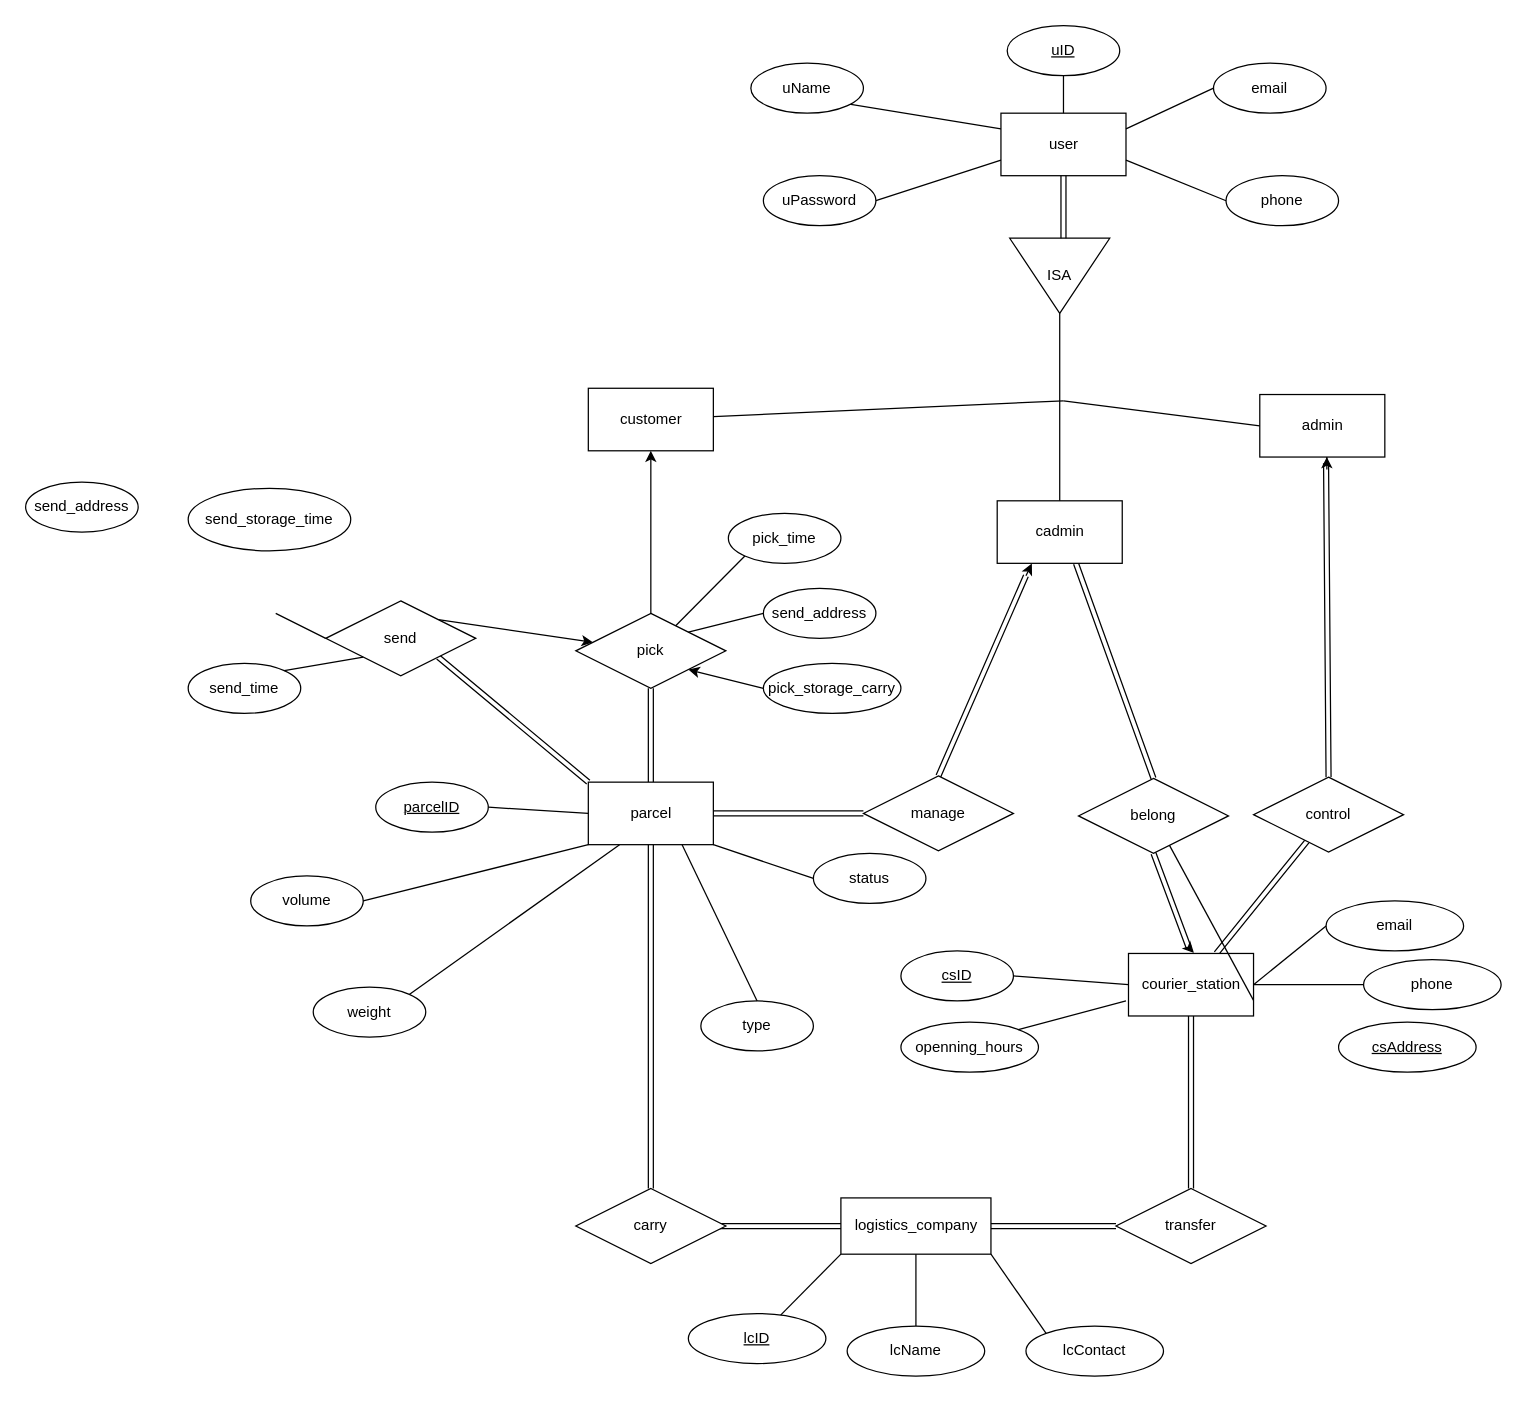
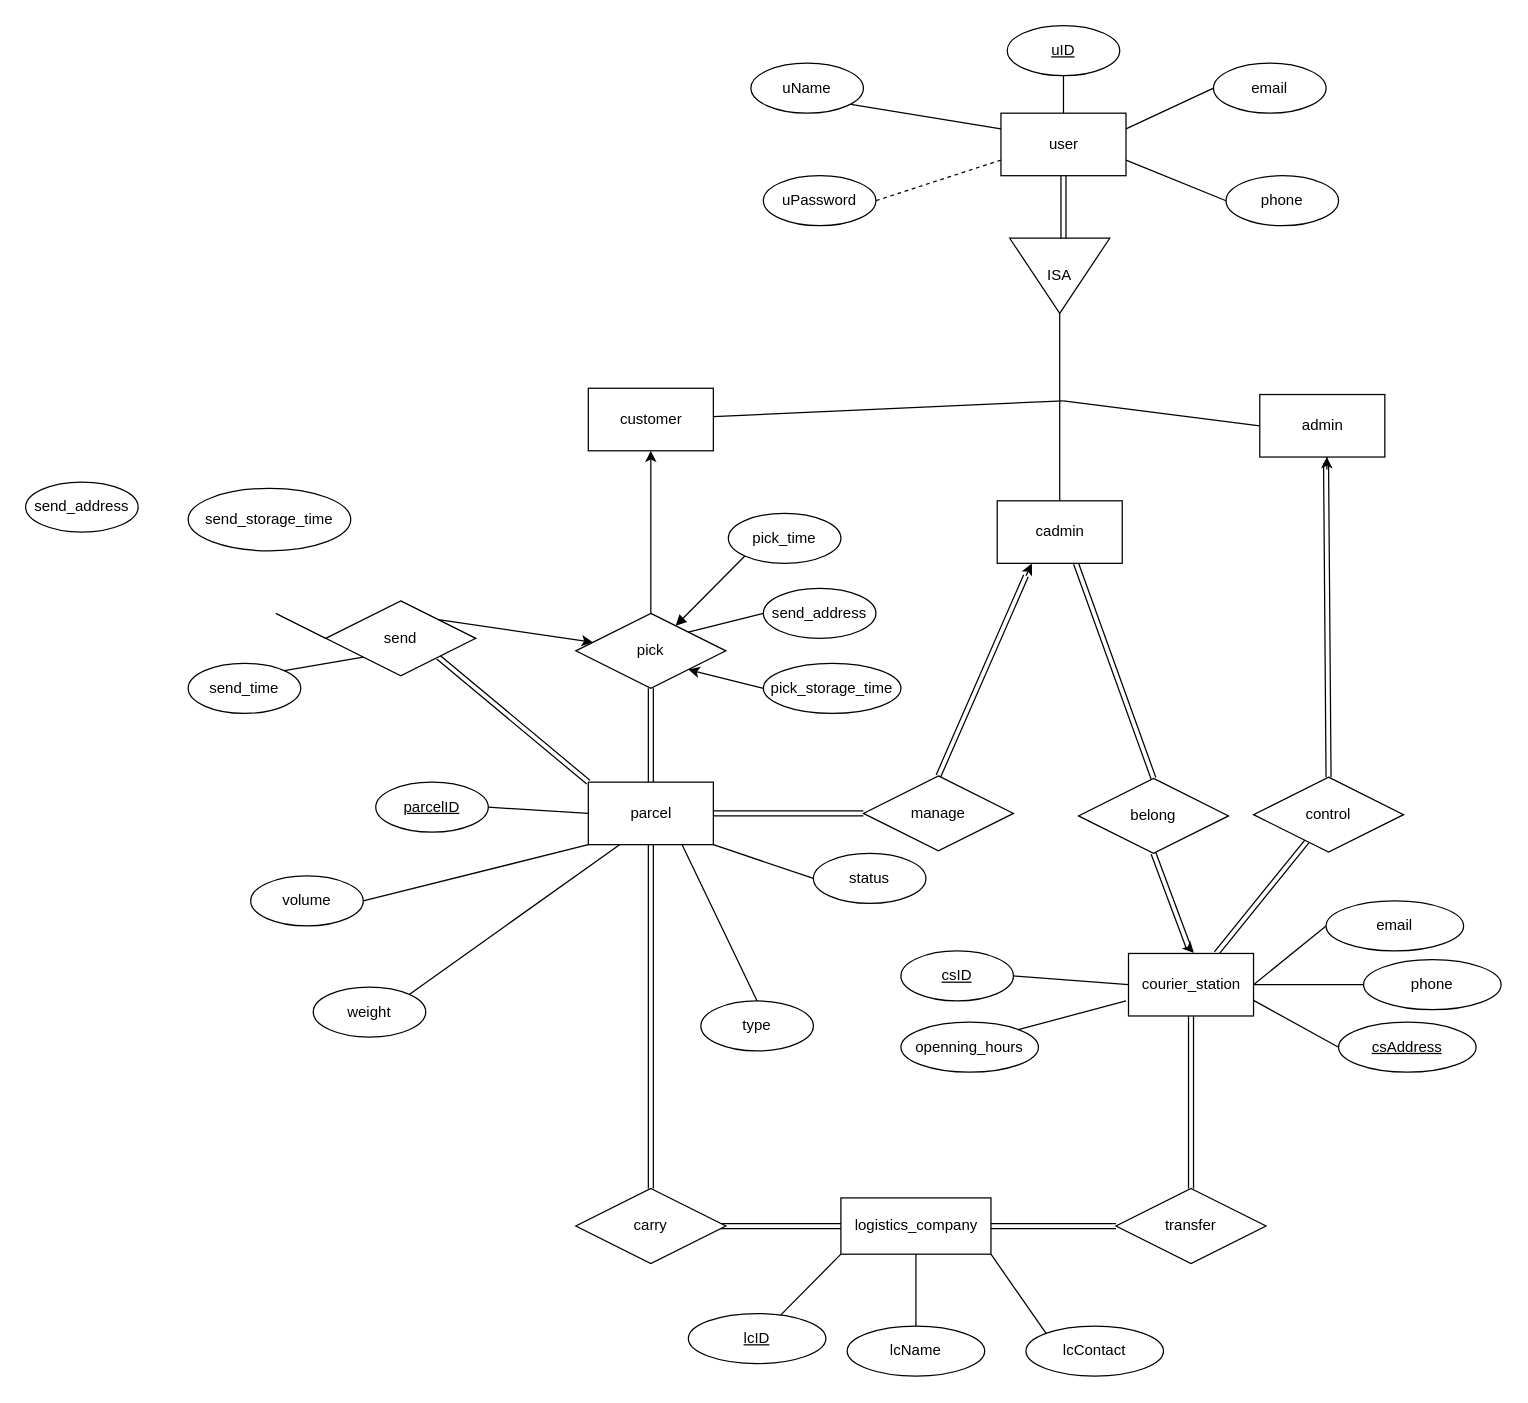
edge "user" -- "uPassword": style solid -> dashed
edge "pick_time" -- "pick": arrowhead none -> block
node "pick_storage_carry": label "pick_storage_carry" -> "pick_storage_time"
edge "belong" -- "courier_station": now "csAddress" -- "courier_station"
